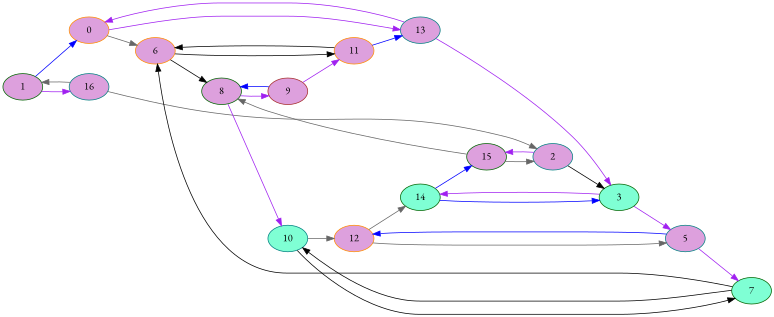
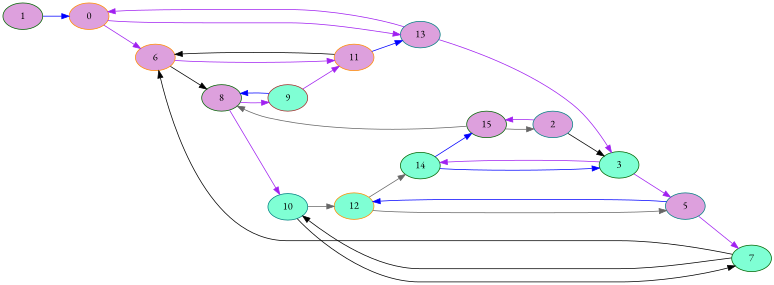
edge "0" -> "6": color gray40 -> purple
edge "6" -> "11": color black -> purple
node "16": removed
node "9": fillcolor plum -> aquamarine
node "12": fillcolor plum -> aquamarine
